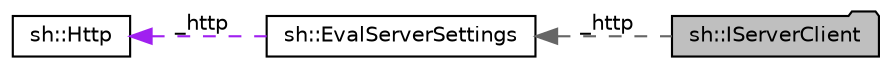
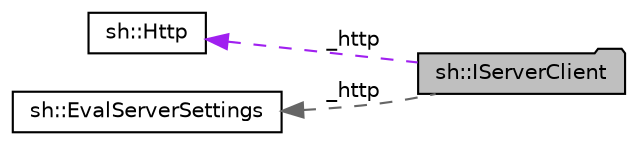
edge "sh::EvalServerSettings" -> "sh::Http": now "sh::IServerClient" -> "sh::Http"
